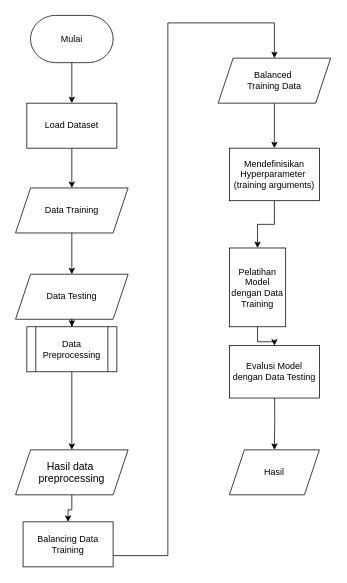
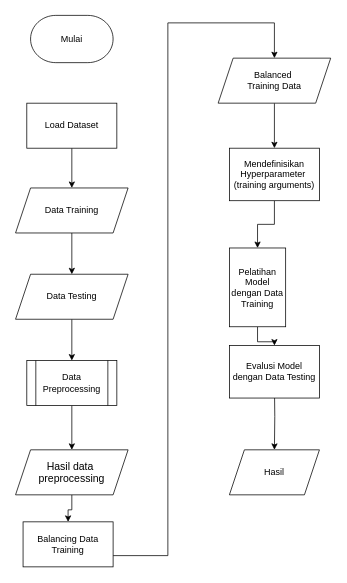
edge "Mulai" -> "Load Dataset": removed
node "Data Preprocessing": moved (72, 349) -> (72, 383)
